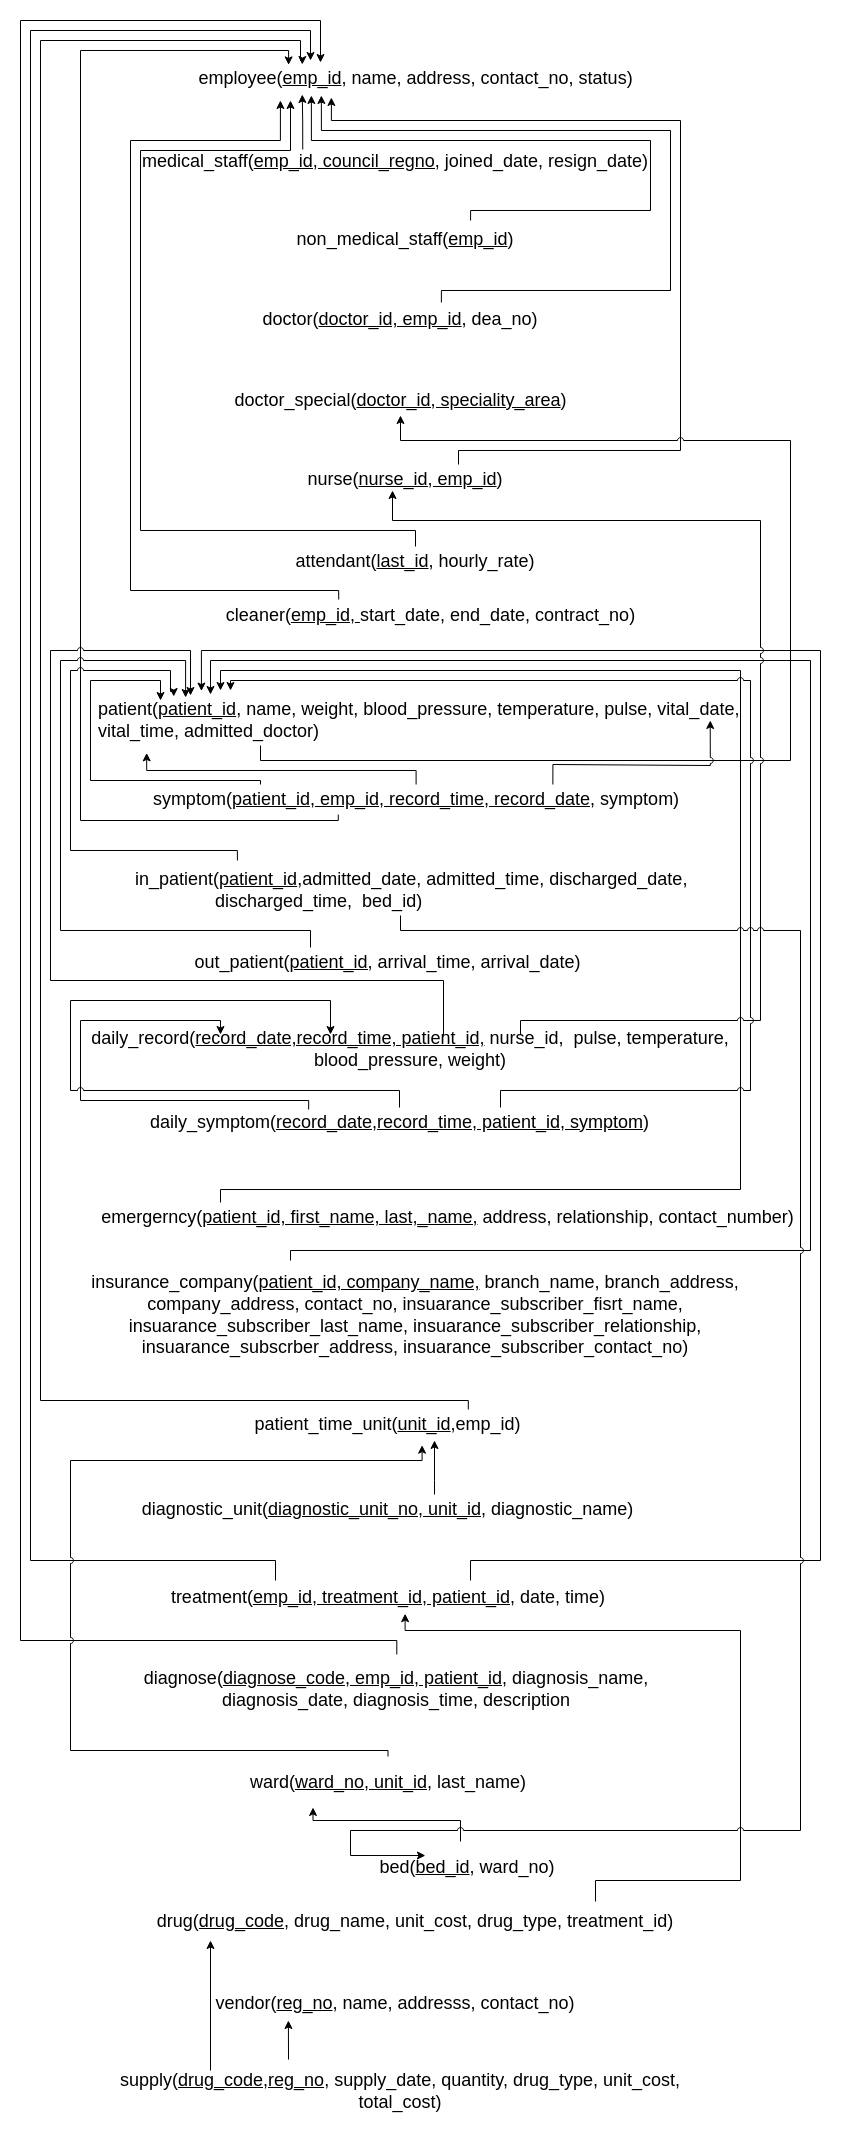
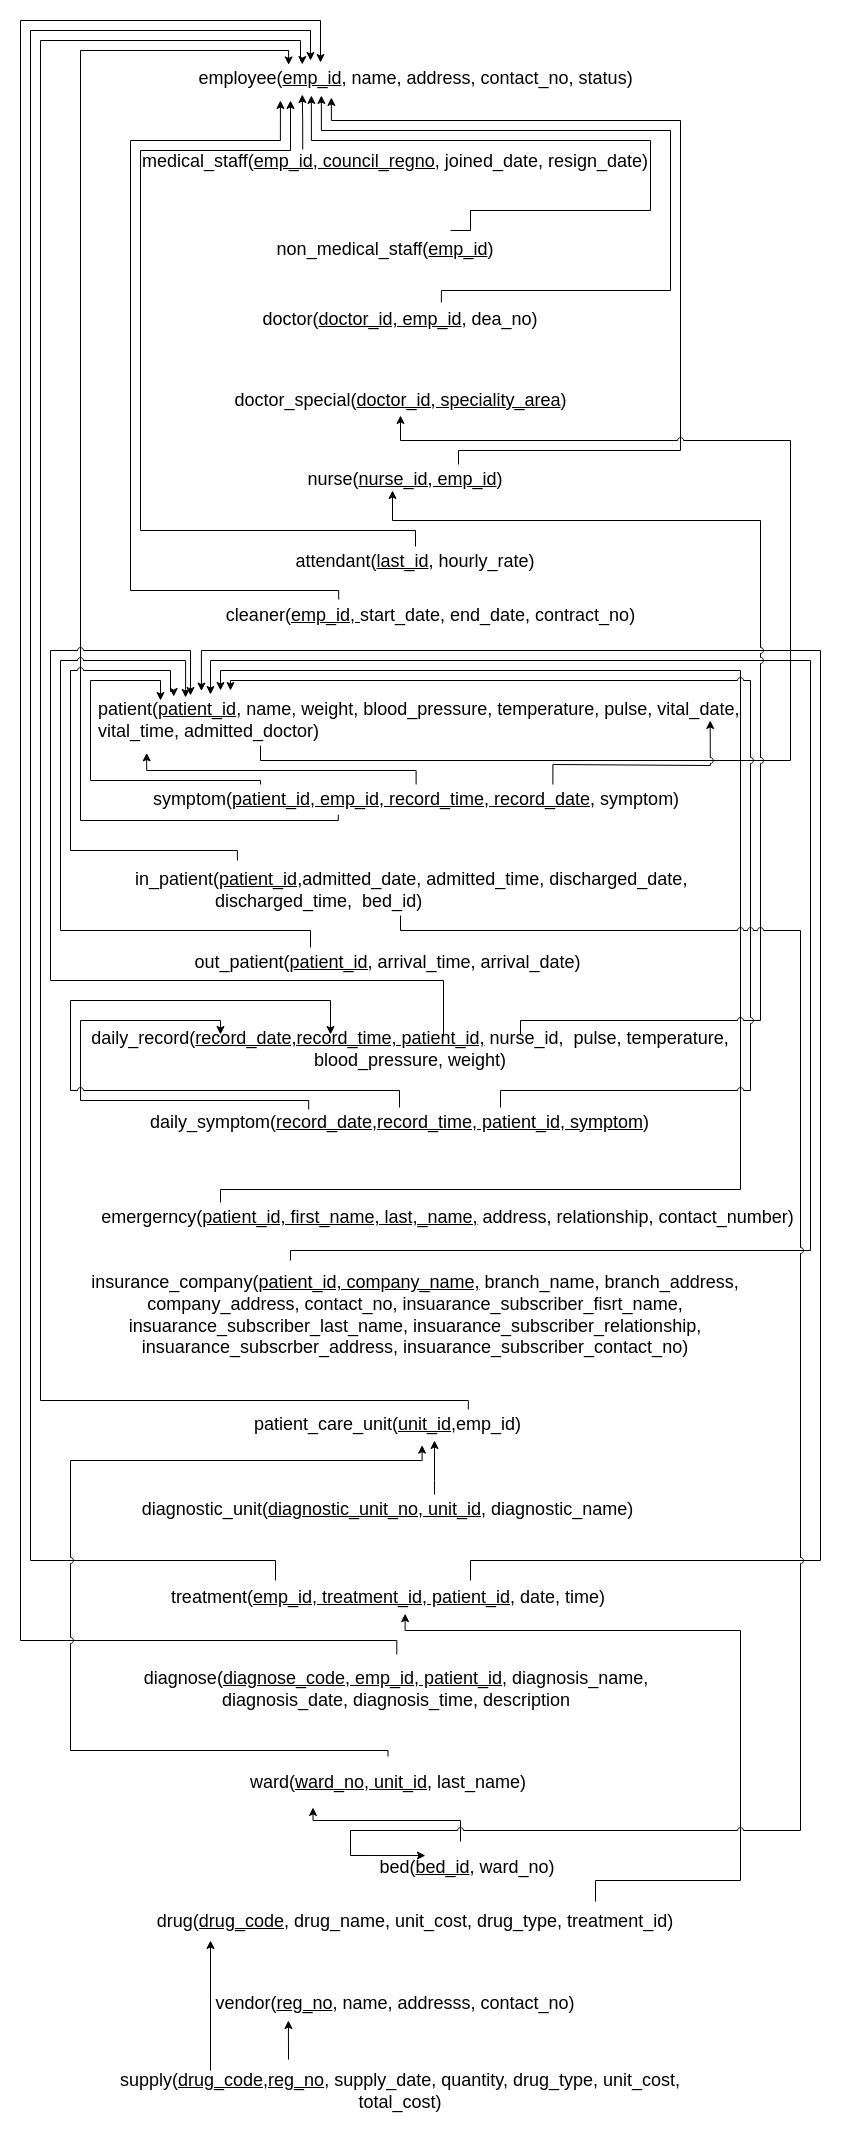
node "non_medical_staff(emp_id)": moved (406, 240) -> (386, 250)
node "patient_time_unit(unit_id,emp_id)": label "patient_time_unit(unit_id,emp_id)" -> "patient_care_unit(unit_id,emp_id)"
